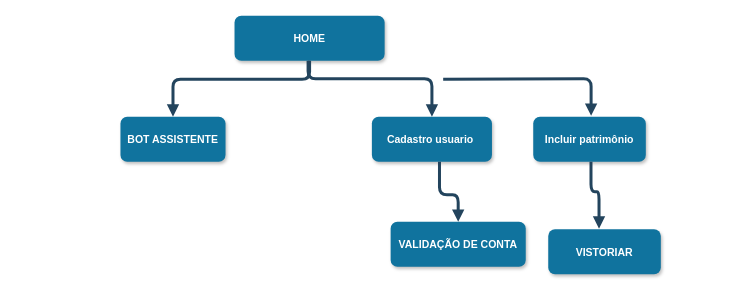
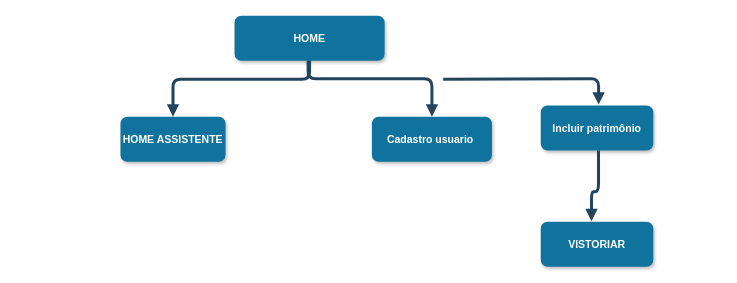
node "Incluir patrimônio": moved (589, 139) -> (597, 128)
node "BOT ASSISTENTE": label "BOT ASSISTENTE" -> "HOME ASSISTENTE"
edge "Cadastro usuario" -> "VALIDAÇÃO DE CONTA": removed
node "VALIDAÇÃO DE CONTA": removed
node "VISTORIAR": moved (604, 252) -> (597, 244)
